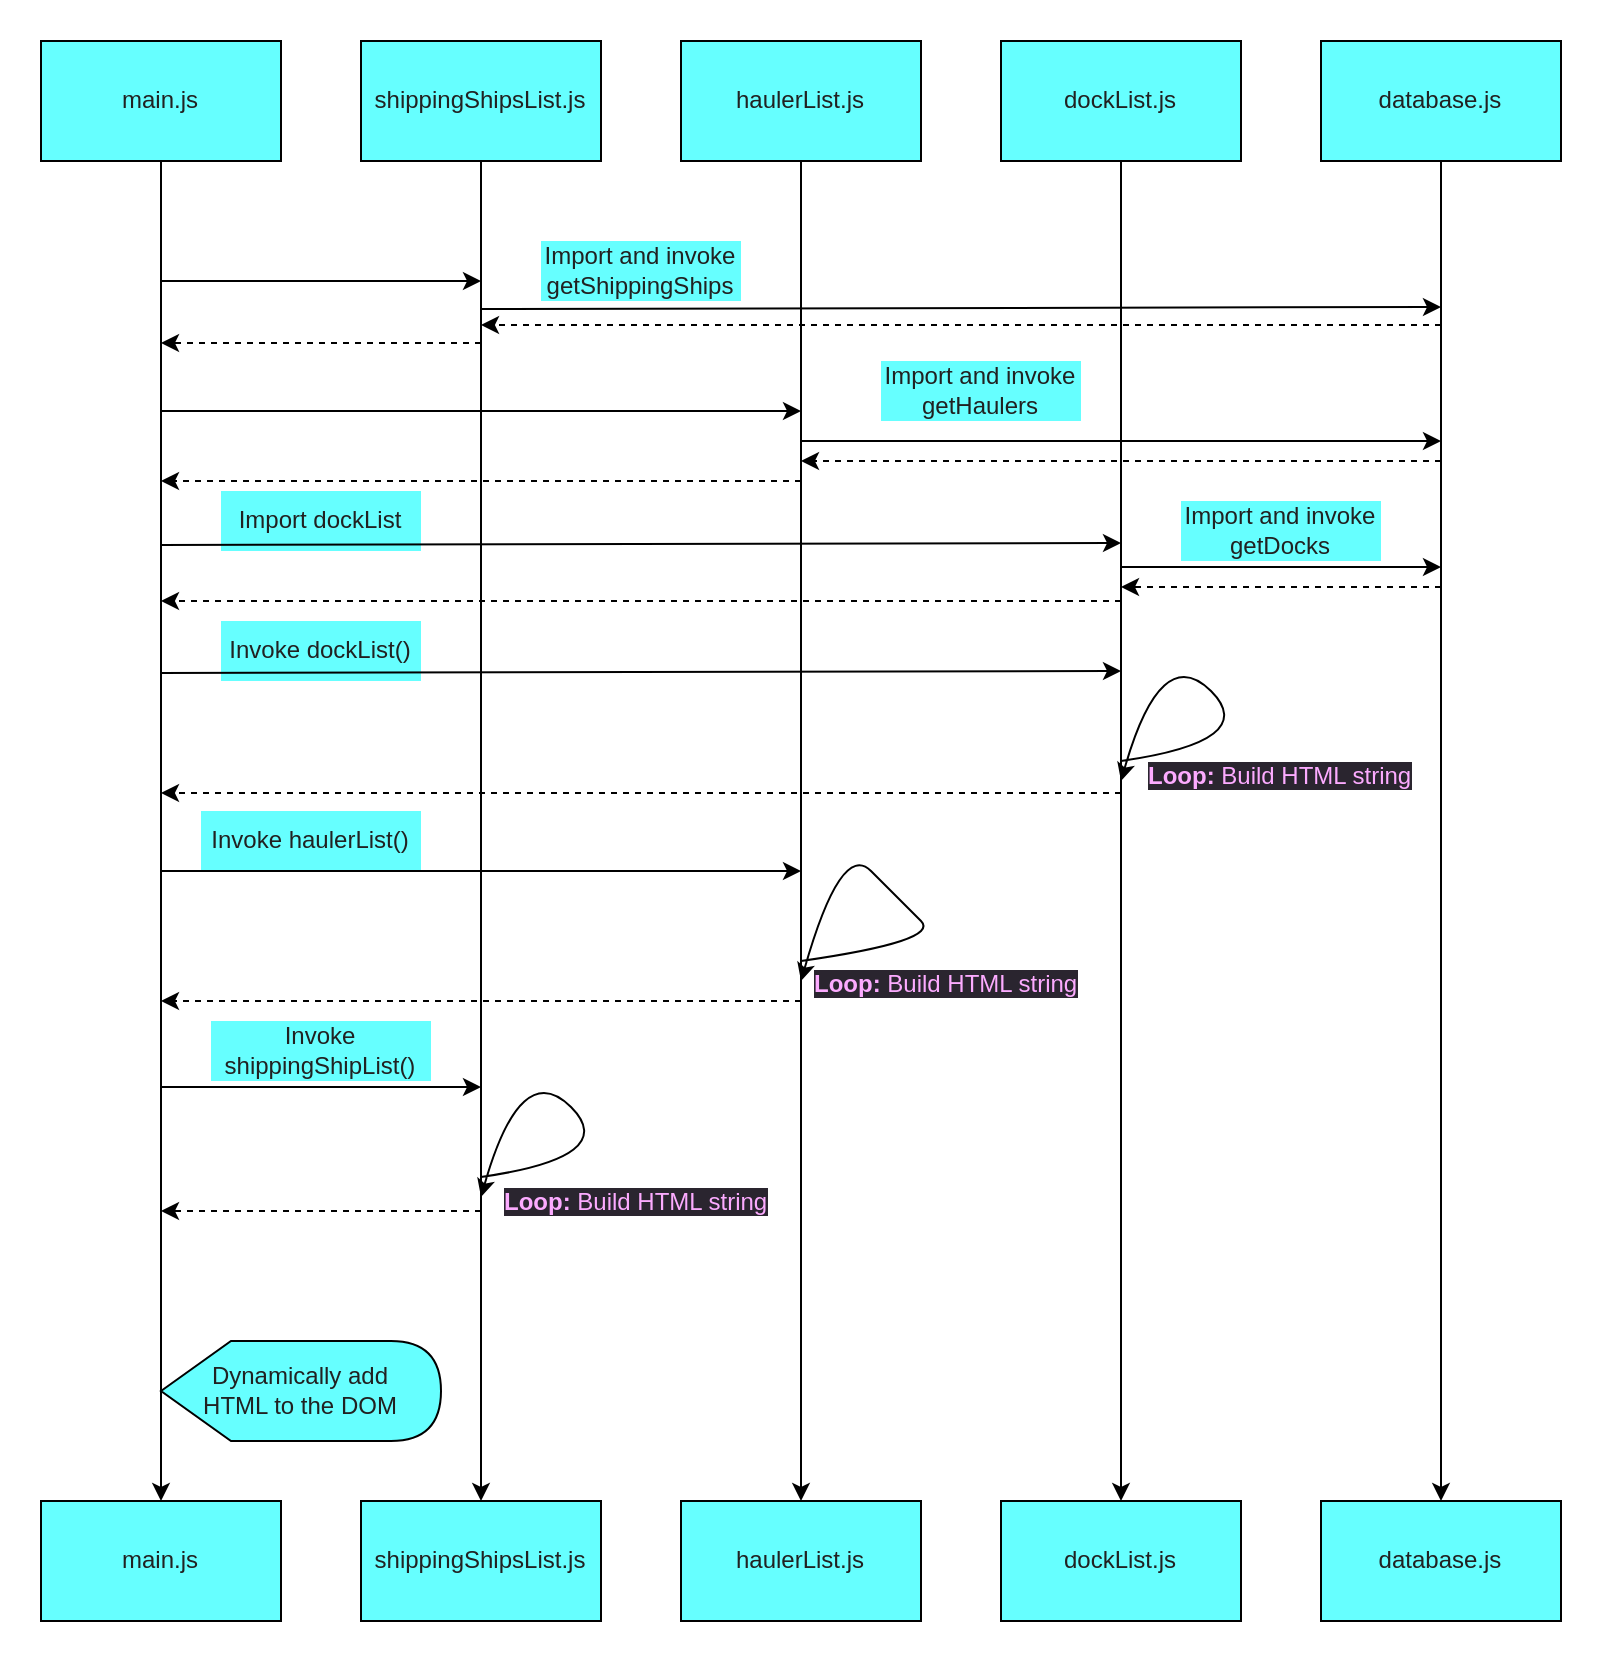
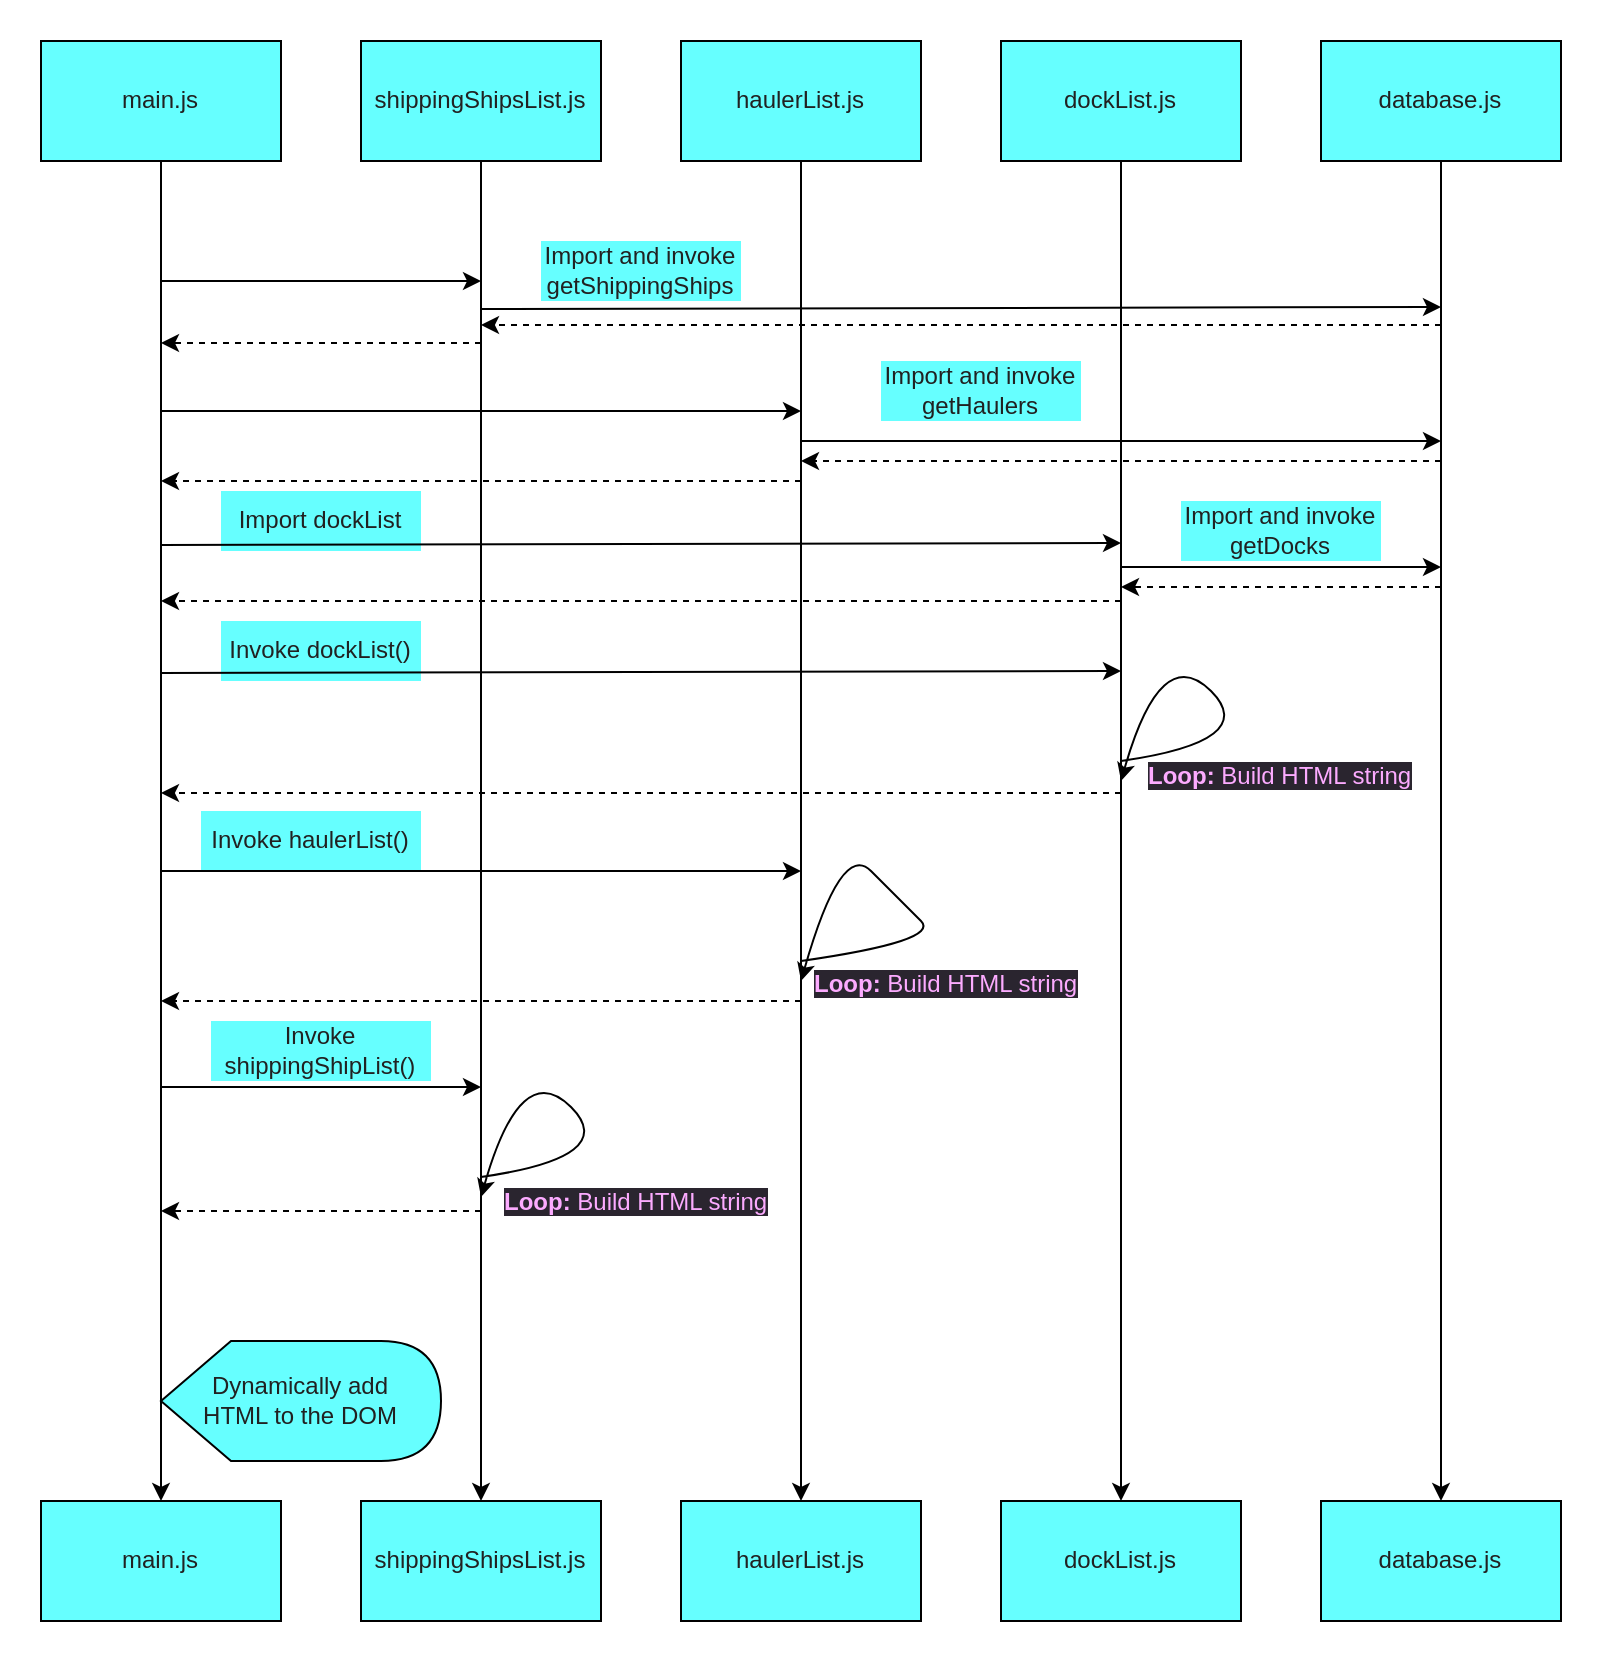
node "Dynamically add HTML to the DOM": size 280x100 -> 280x120
